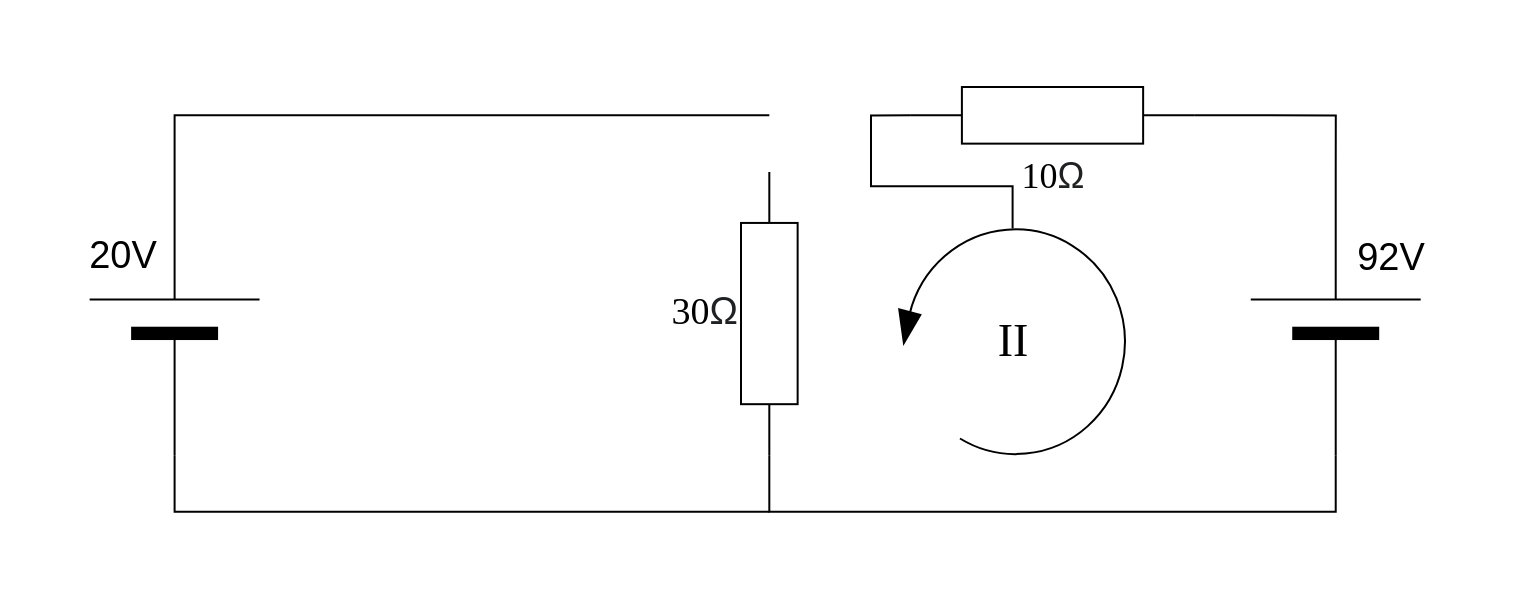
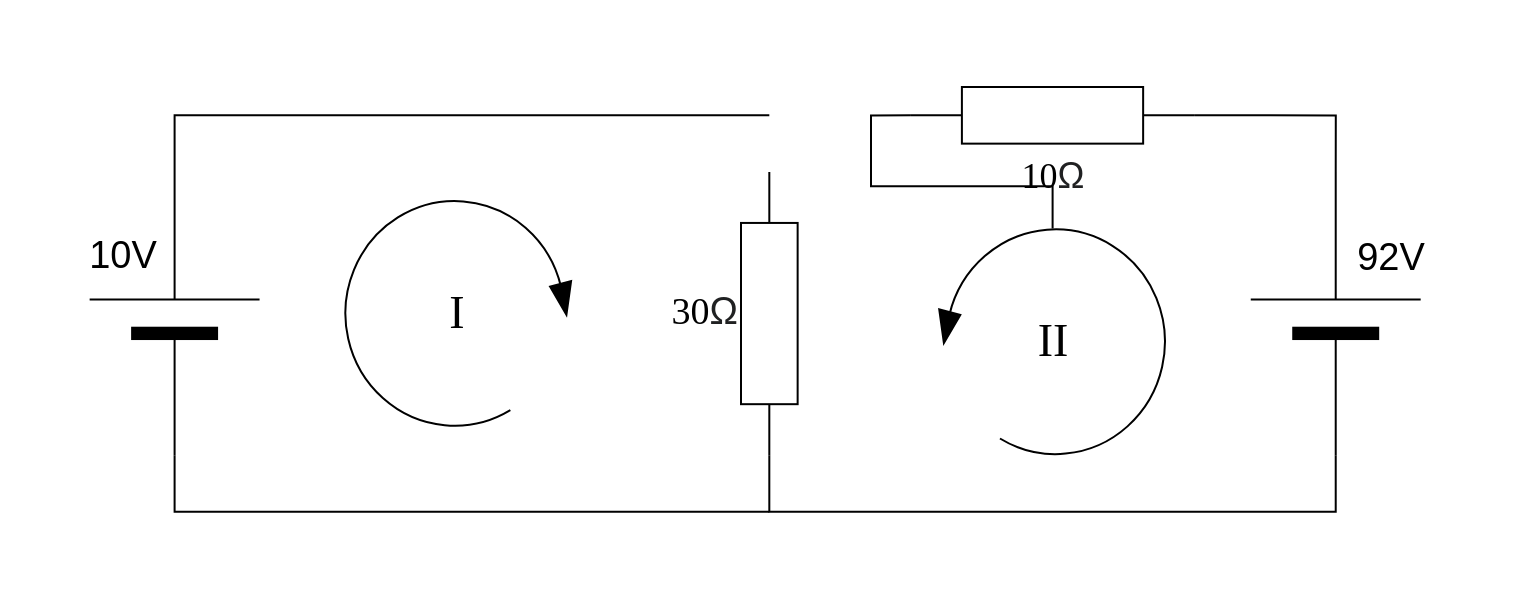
node "20V": label "20V" -> "10V"
node "I": added
node "II": moved (1013, 342) -> (1053, 342)
